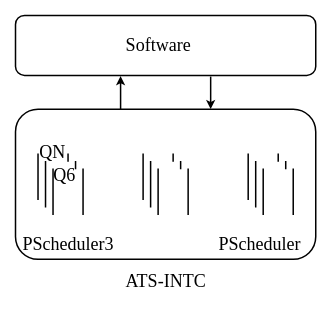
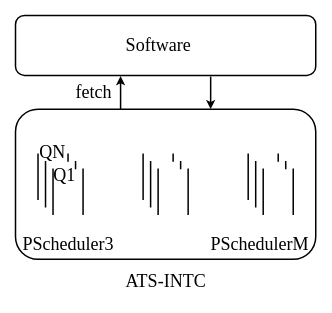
node "fetch": added
node "Q6": label "Q6" -> "Q1"
node "PScheduler": label "PScheduler" -> "PSchedulerM"
